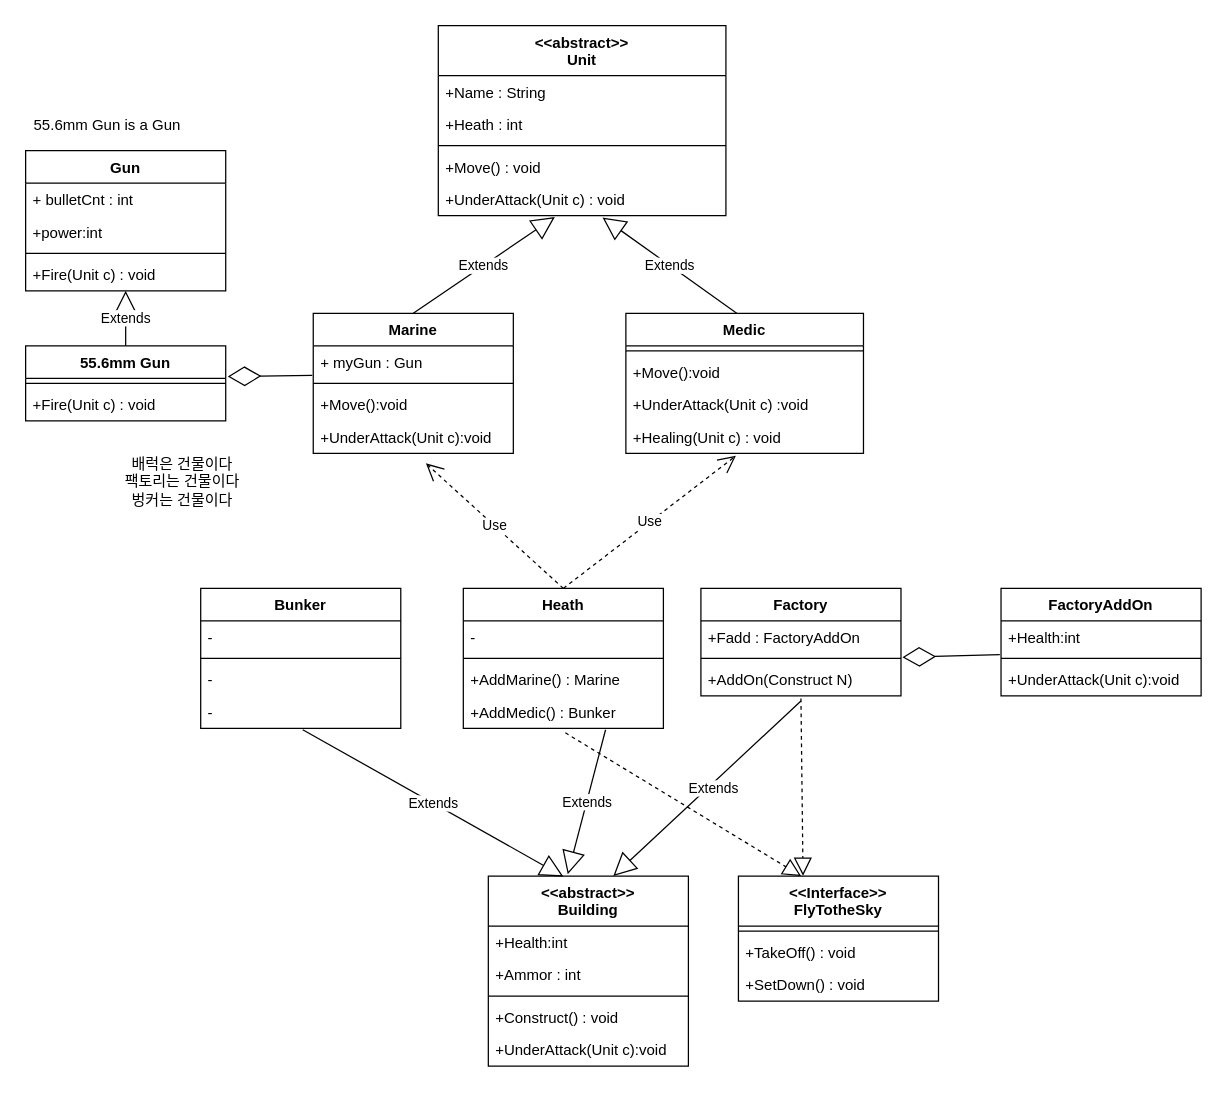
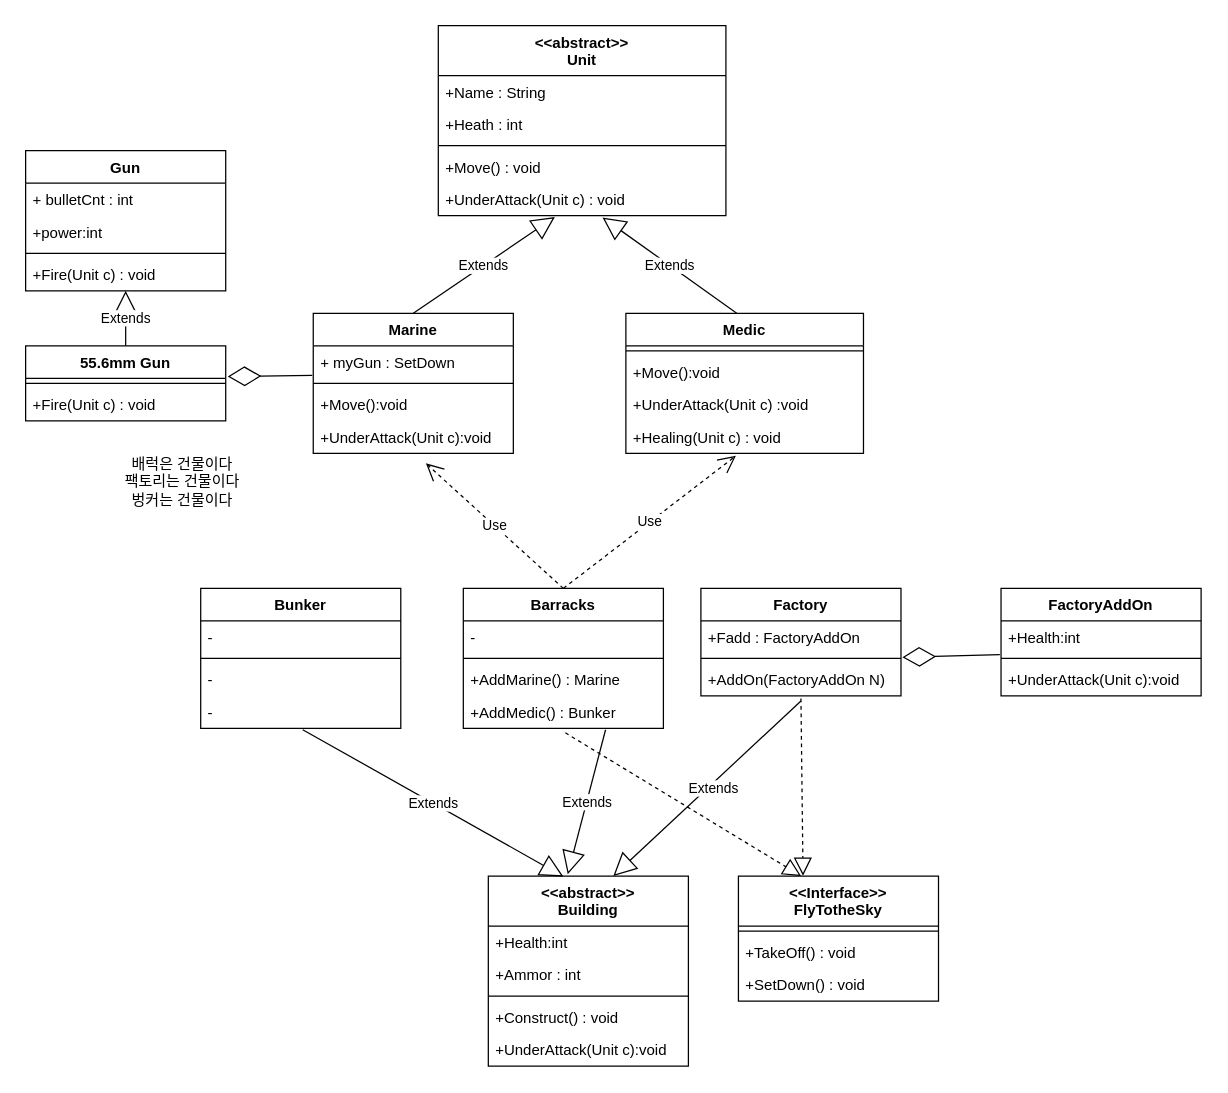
node "55.6mm Gun is a Gun": removed
node "+ myGun : Gun": label "+ myGun : Gun" -> "+ myGun : SetDown"
node "Heath": label "Heath" -> "Barracks"
node "+AddOn(Construct N)": label "+AddOn(Construct N)" -> "+AddOn(FactoryAddOn N)"
